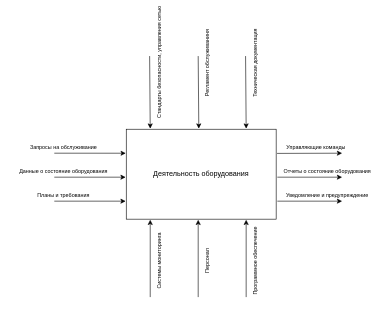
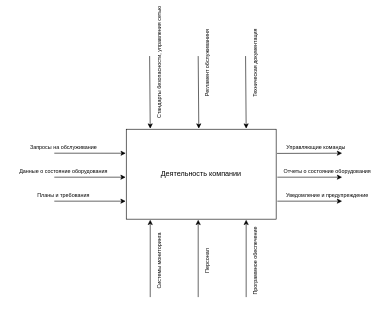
node "Деятельность оборудования": label "Деятельность оборудования" -> "Деятельность компании"
